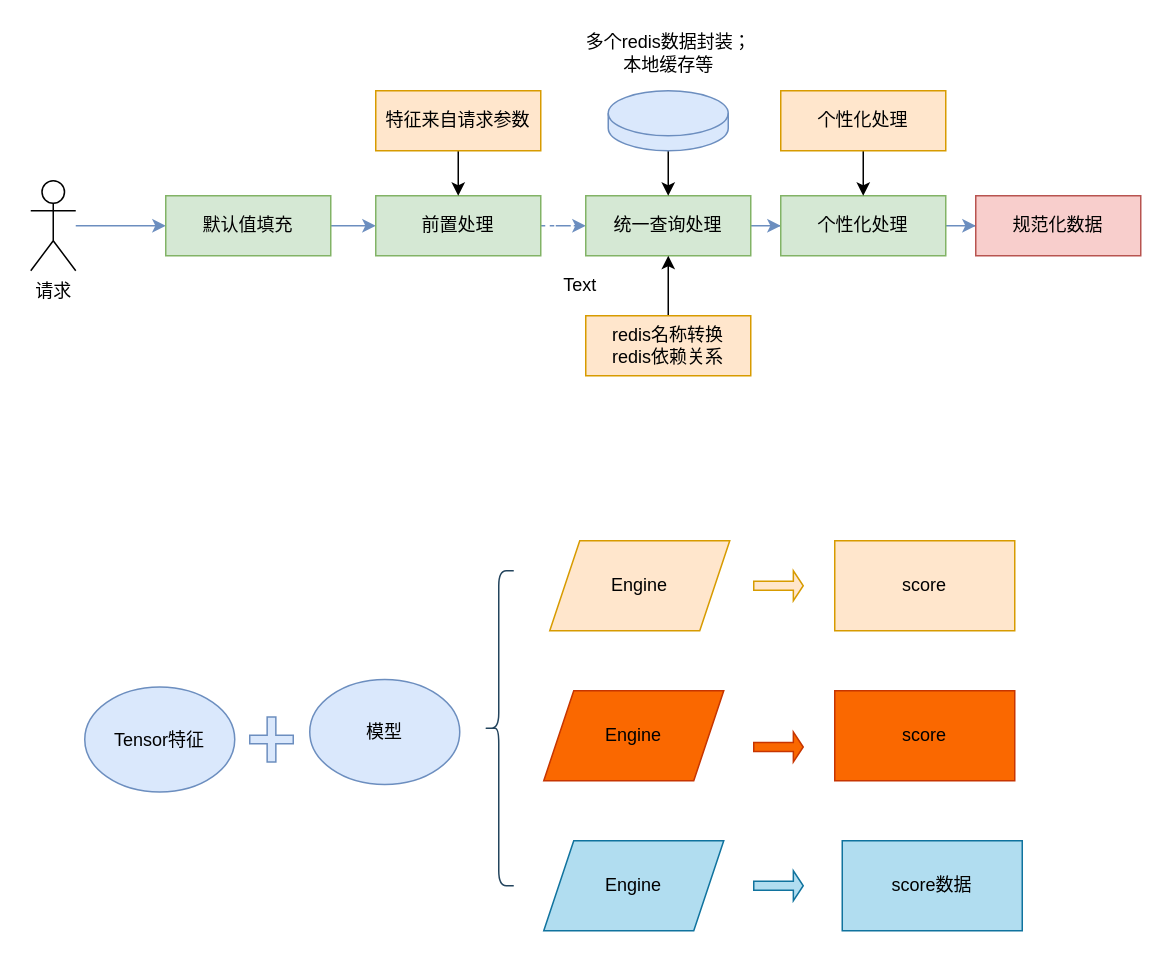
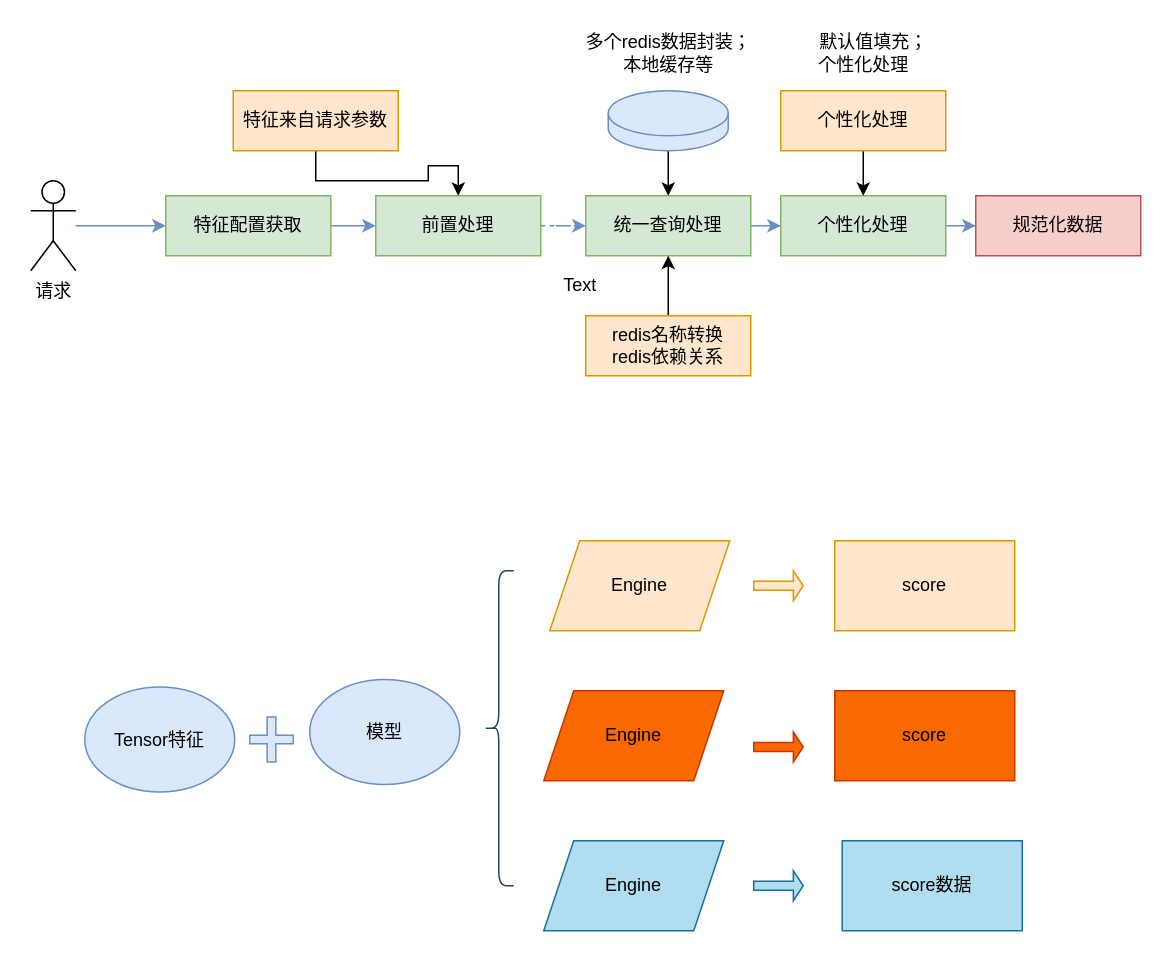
node "默认值填充； 个性化处理": added
node "特征来自请求参数": moved (458, 121) -> (316, 121)
node "默认值填充": label "默认值填充" -> "特征配置获取"
